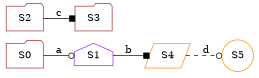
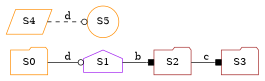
edge "S0" -> "S1": label "a" -> "d"
node "S0": color brown -> darkorange
edge "S1" -> "S4": now "S1" -> "S2"
